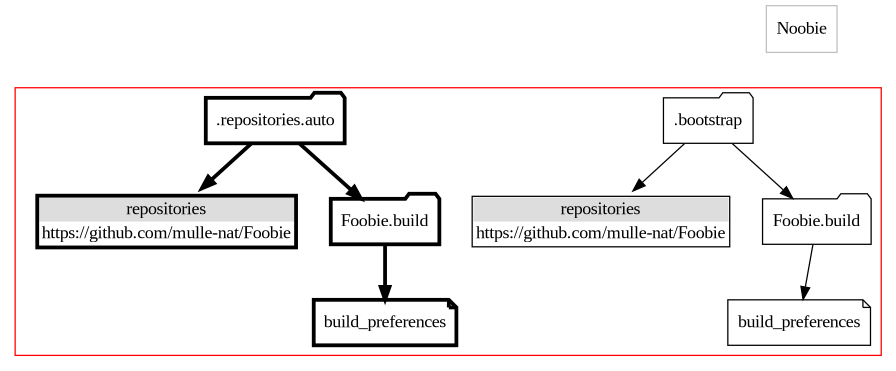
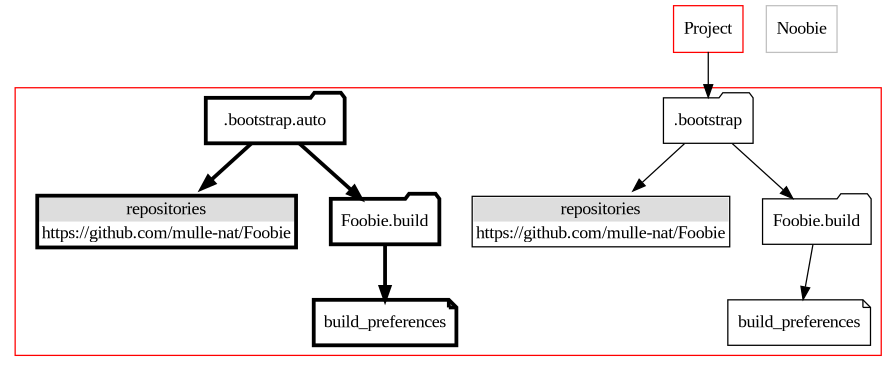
node "Project": added
node ".repositories.auto": label ".repositories.auto" -> ".bootstrap.auto"
